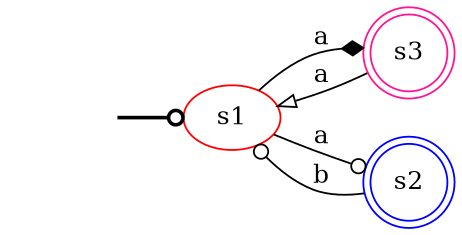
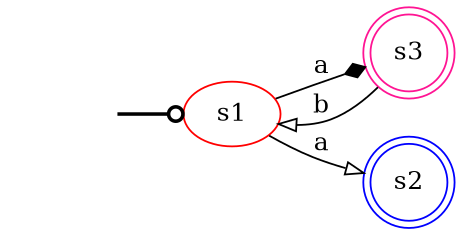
edge "s3" -> "s1": label "a" -> "b"
edge "s1" -> "s2": arrowhead odot -> onormal
edge "s2" -> "s1": removed, label "b"
